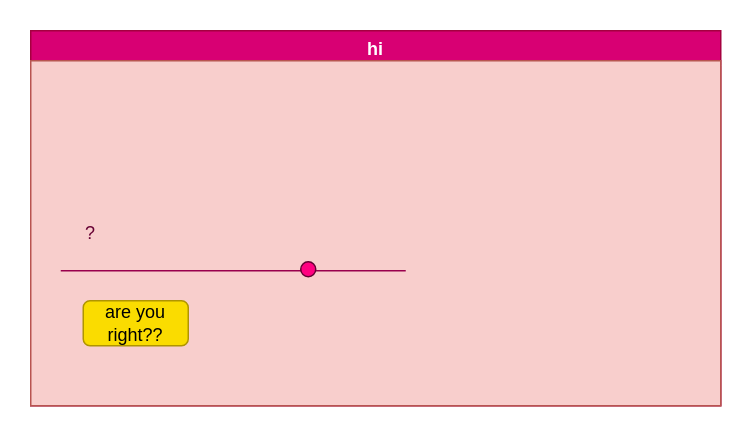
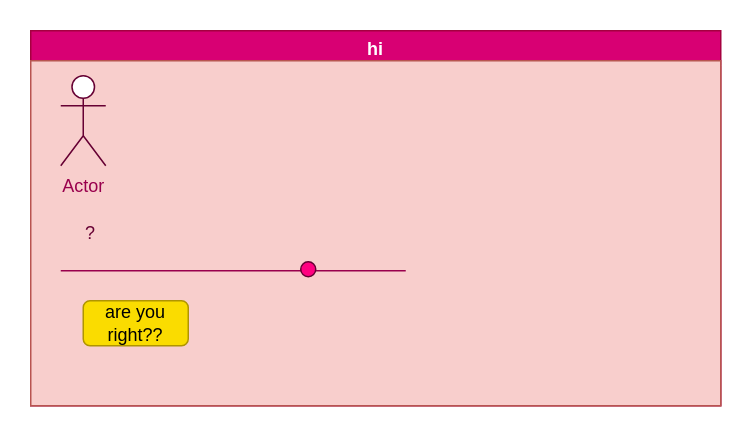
node "Actor": added
